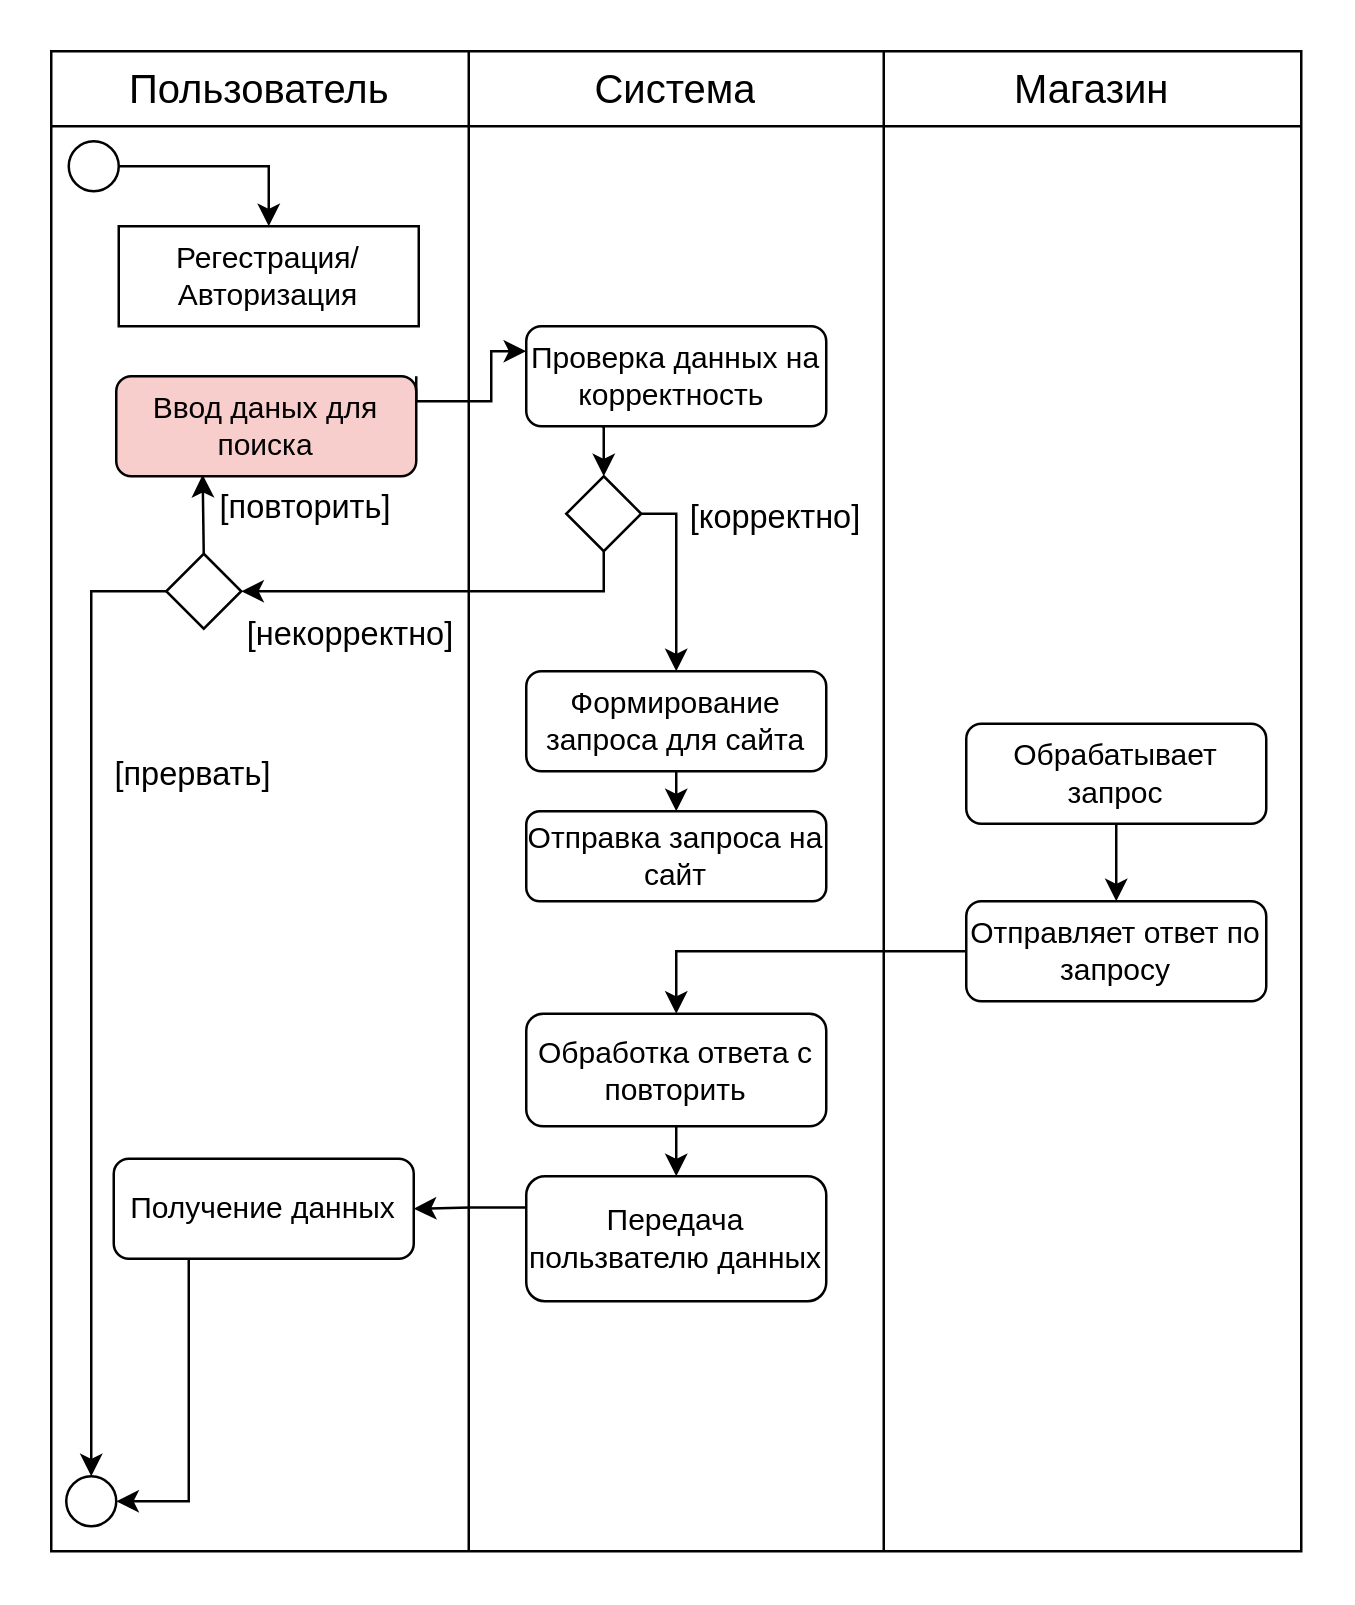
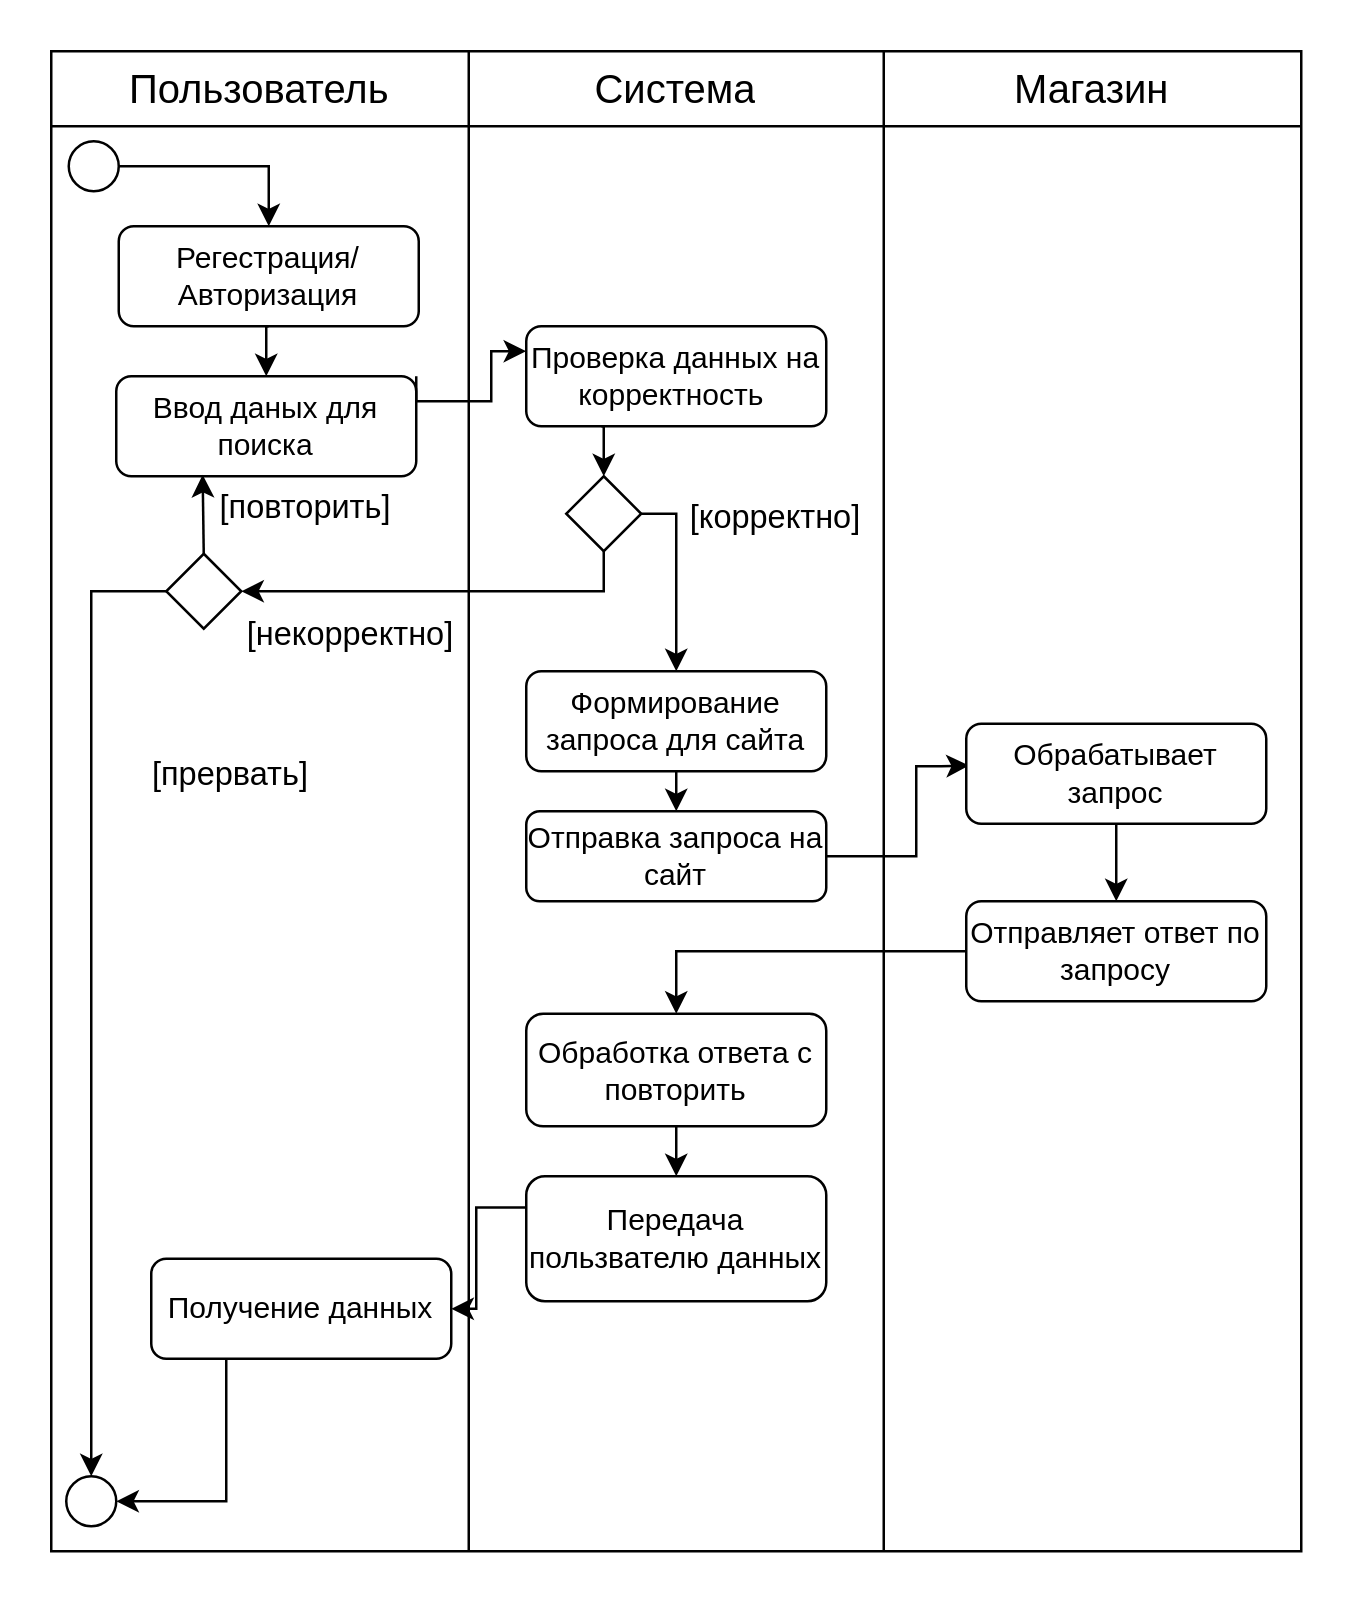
node "Регестрация/Авторизация": shape rectangle -> rounded rectangle
edge "Регестрация/Авторизация" -> "Ввод даных для поиска": added
node "Ввод даных для поиска": fillcolor #f8cecc -> #ffffff
node "[прервать]": moved (194, 774) -> (231, 774)
edge "Отправка запроса на сайт" -> "Обрабатывает запрос": added
node "Получение данных": moved (264, 1209) -> (301, 1309)
